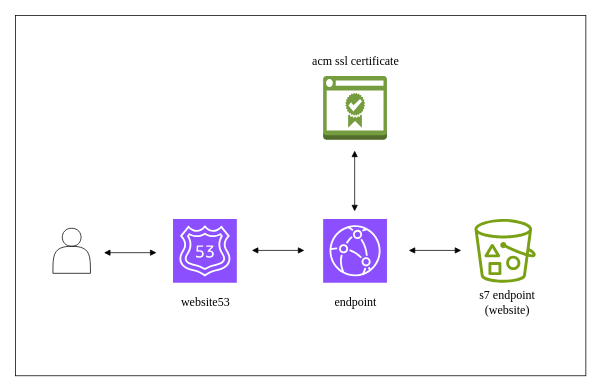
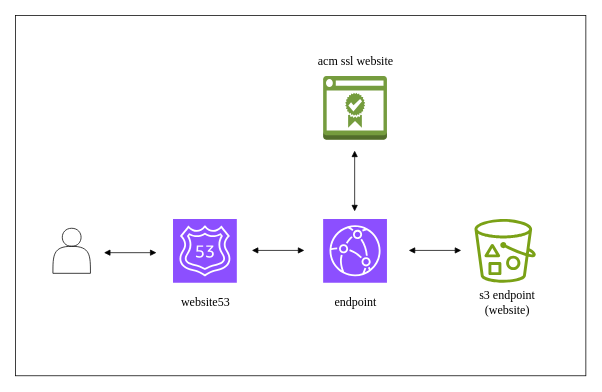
node "acm ssl certificate": label "acm ssl certificate" -> "acm ssl website"
node "s7 endpoint (website)": label "s7 endpoint (website)" -> "s3 endpoint (website)"
